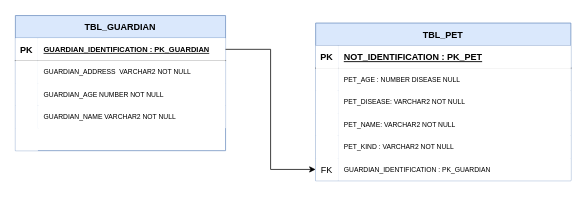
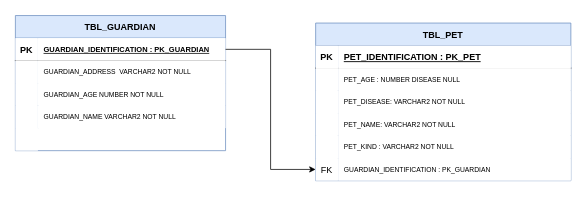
node "NOT_IDENTIFICATION : PK_PET": label "NOT_IDENTIFICATION : PK_PET" -> "PET_IDENTIFICATION : PK_PET"
